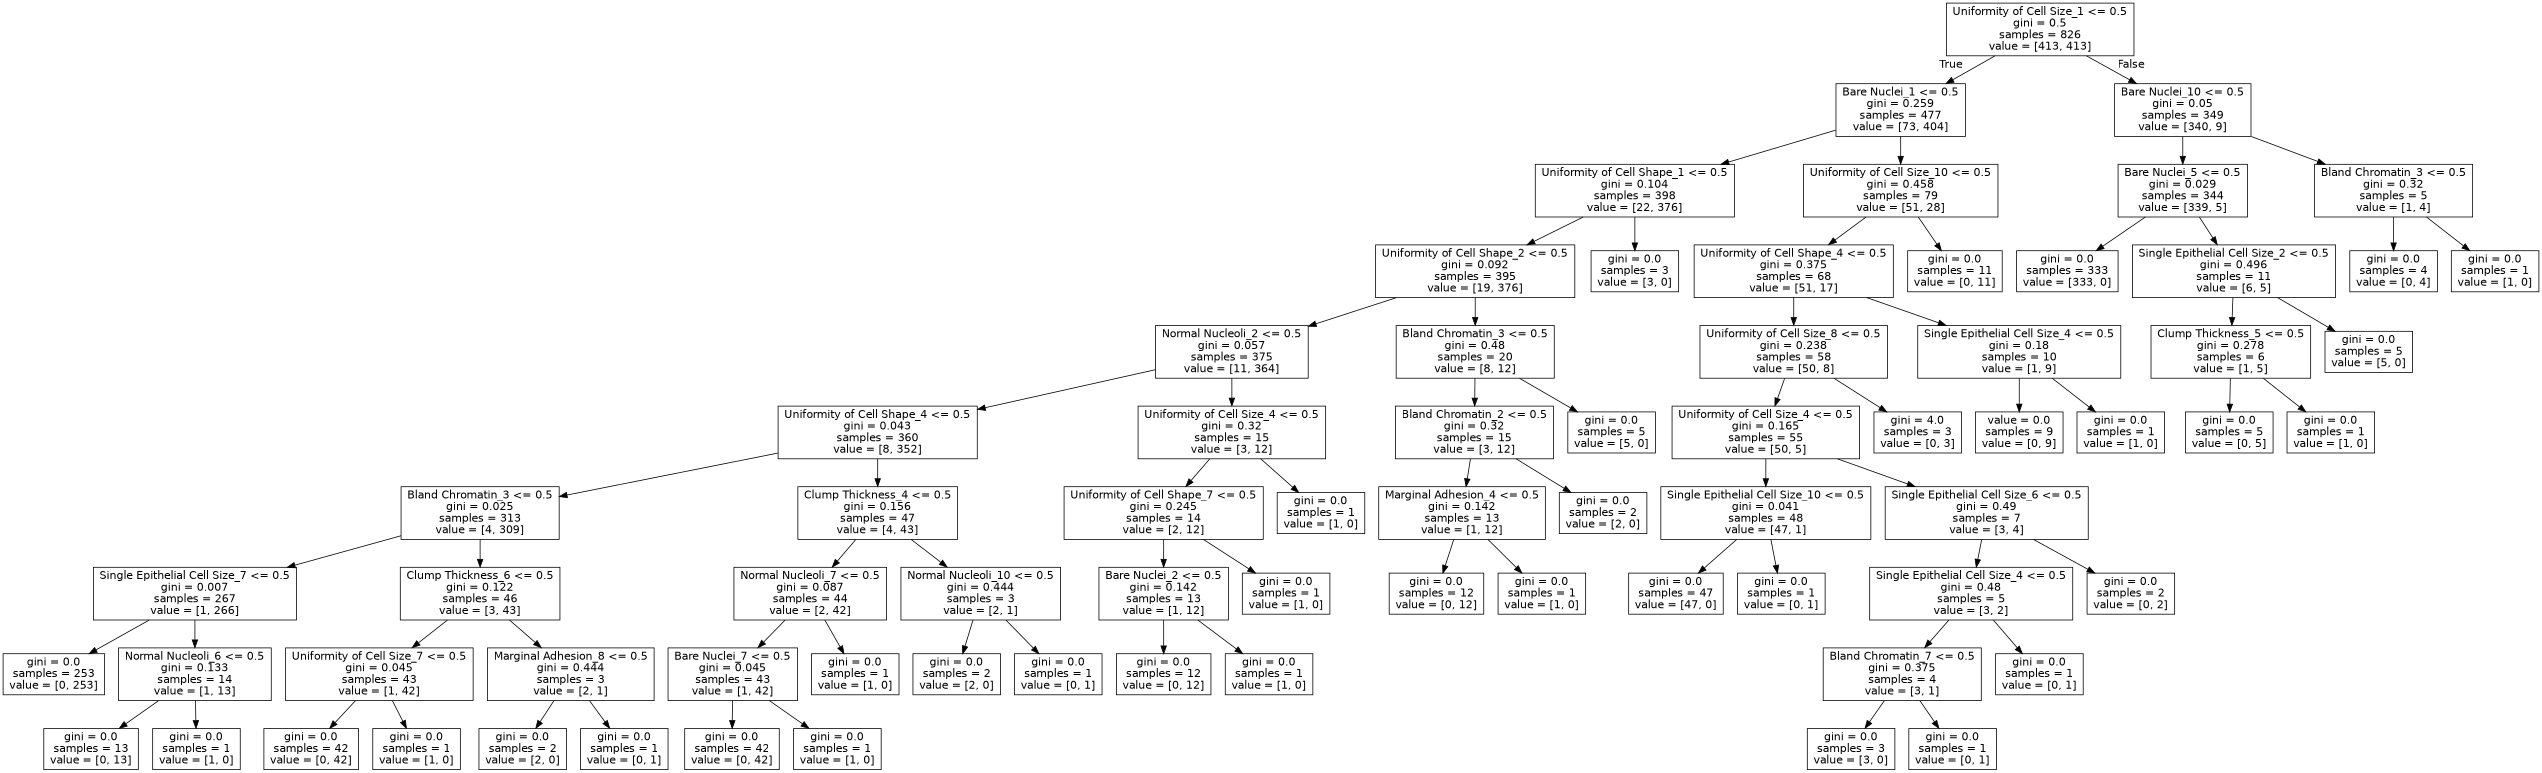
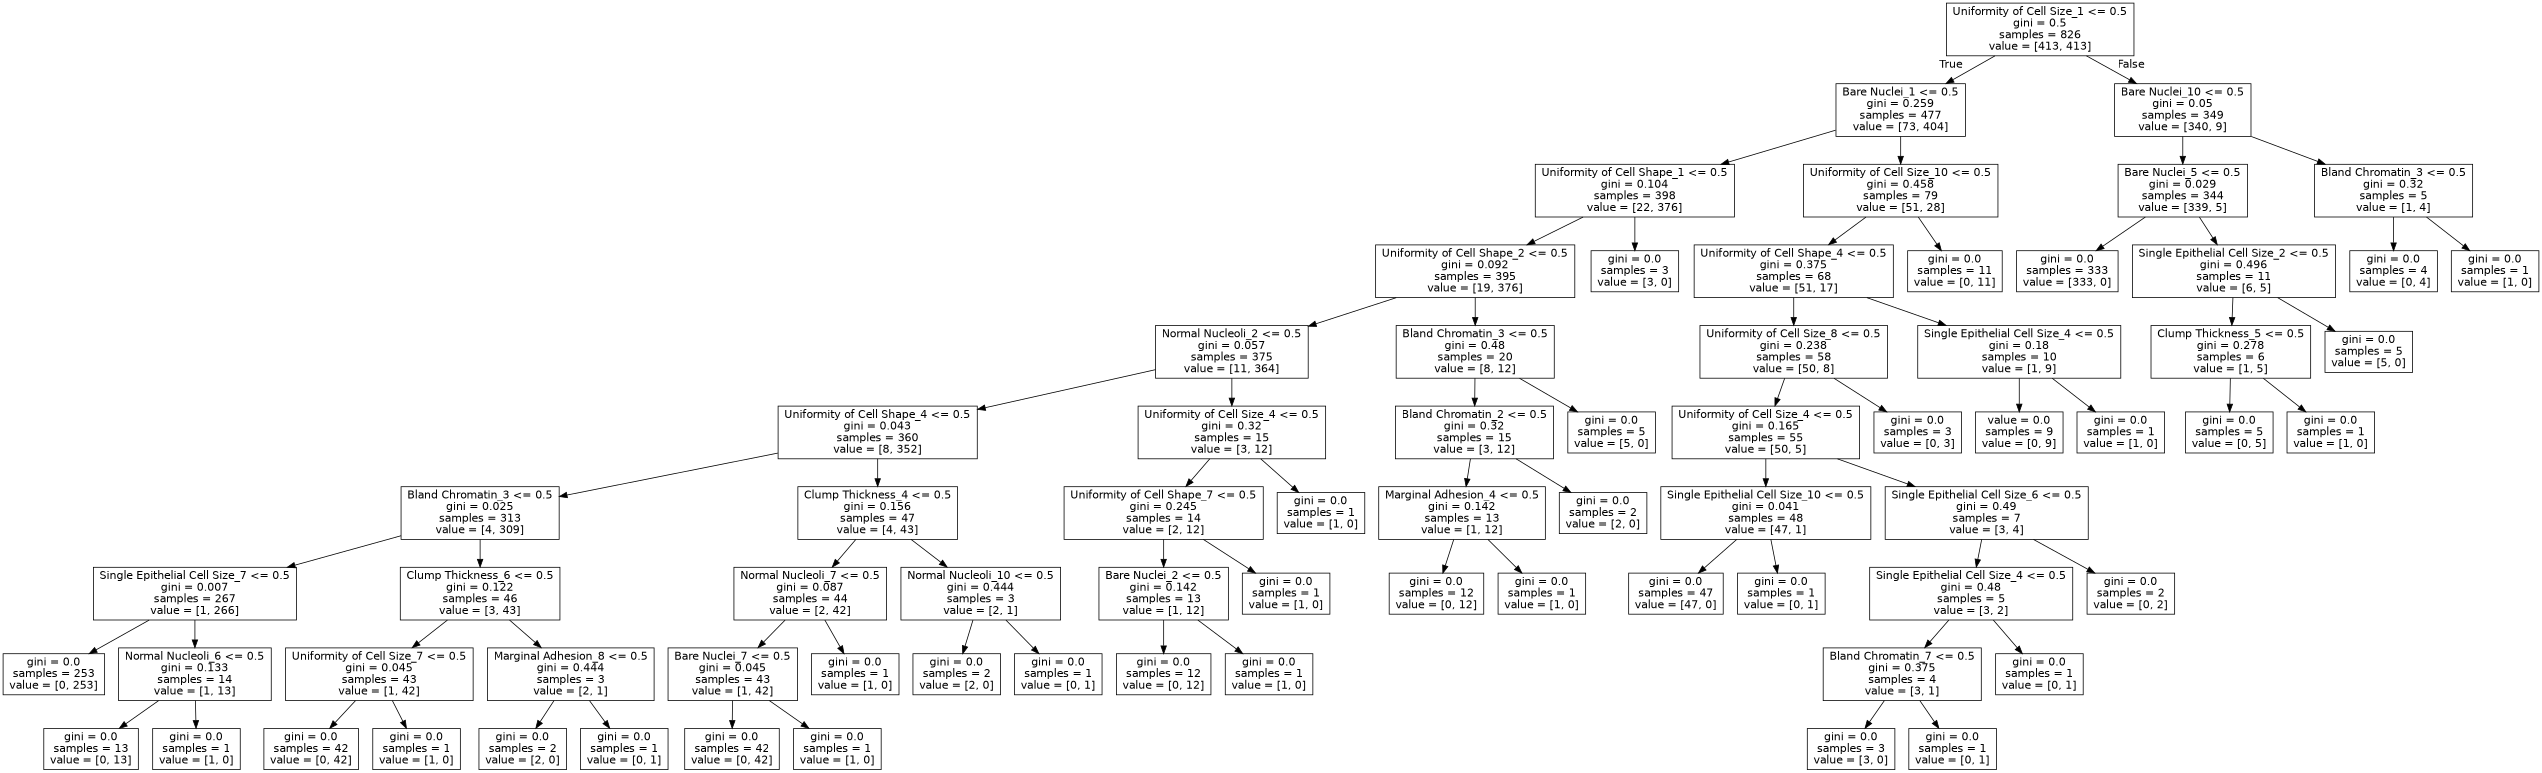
node "gini = 4.0 samples = 3 value = [0, 3]": label "gini = 4.0 samples = 3 value = [0, 3]" -> "gini = 0.0 samples = 3 value = [0, 3]"
